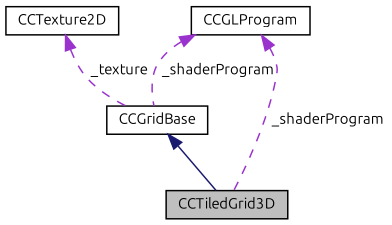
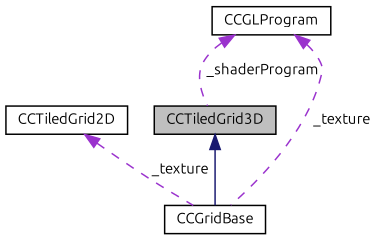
node "CCTexture2D": label "CCTexture2D" -> "CCTiledGrid2D"
edge "CCGridBase" -> "CCGLProgram": label " _shaderProgram" -> " _texture"
edge "CCTiledGrid3D" -> "CCGridBase": reversed
